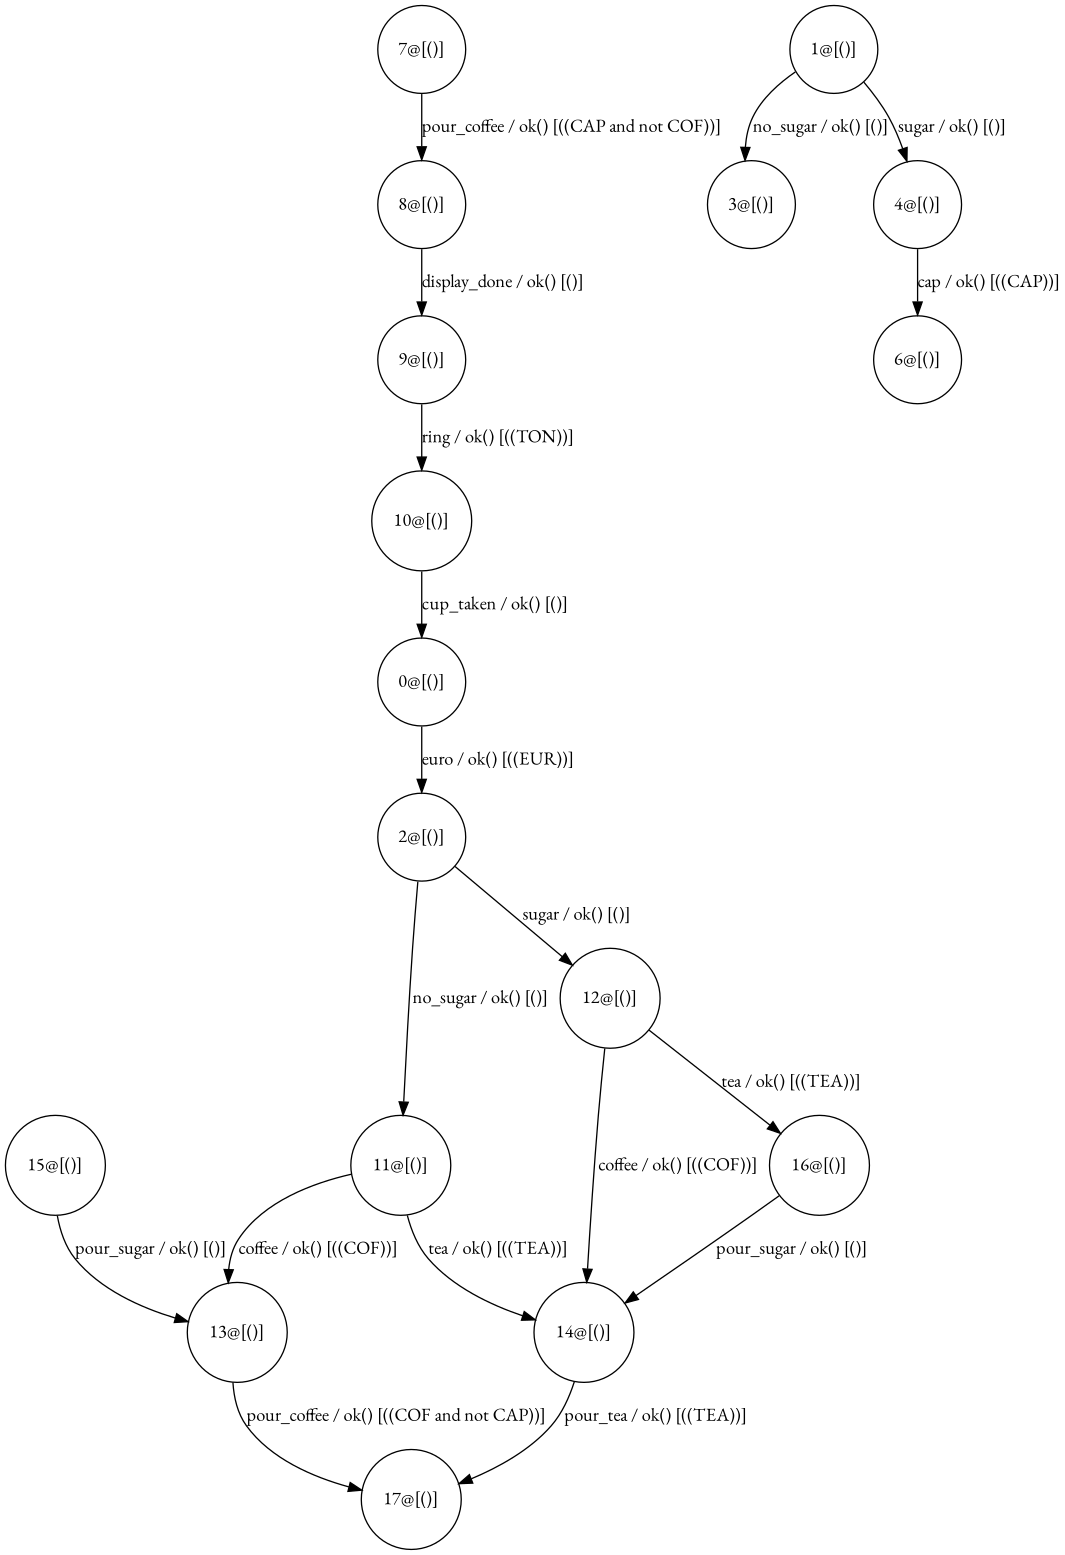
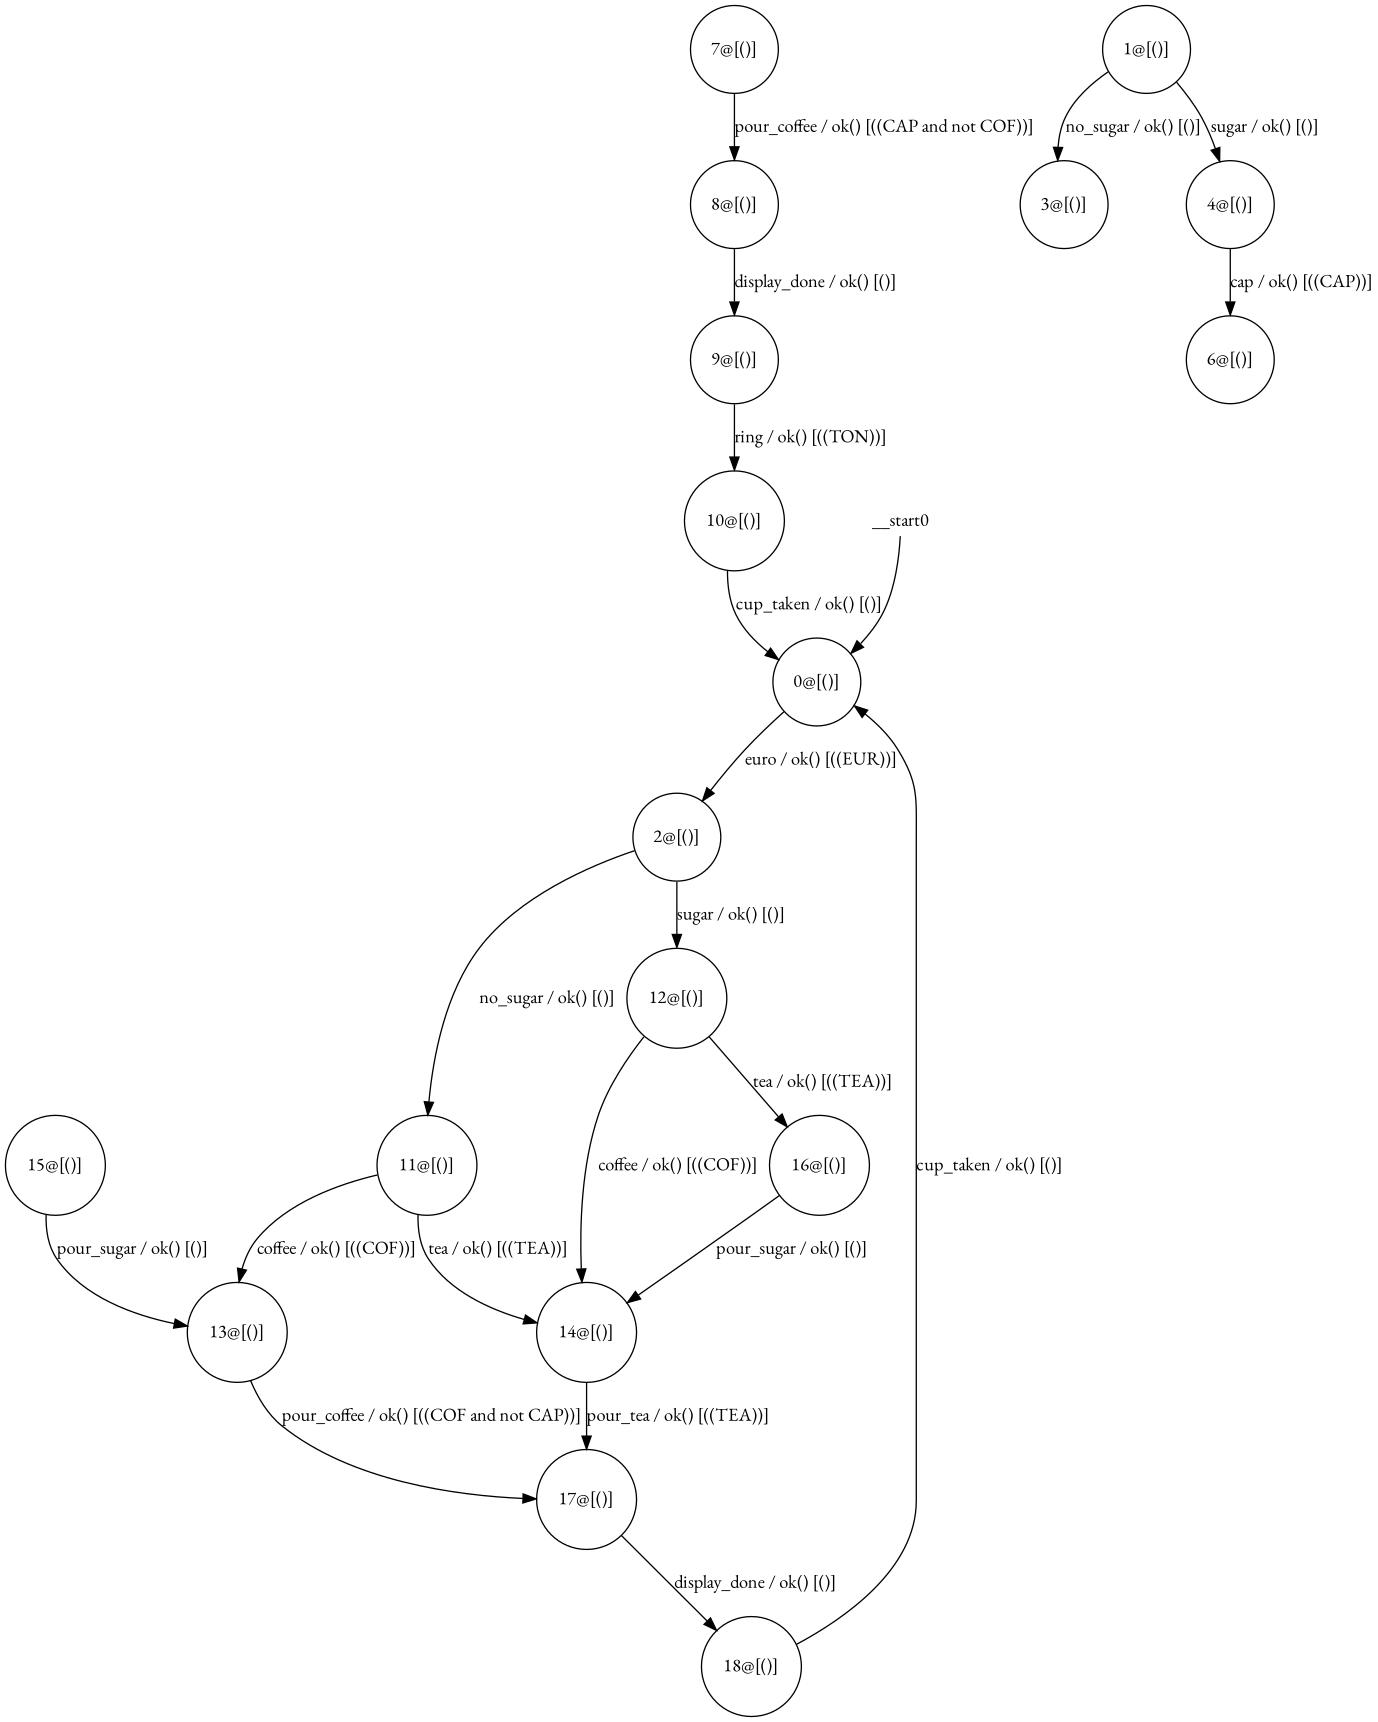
node "__start0": added
node "18@[()]": added
